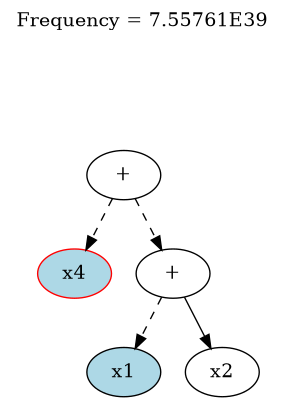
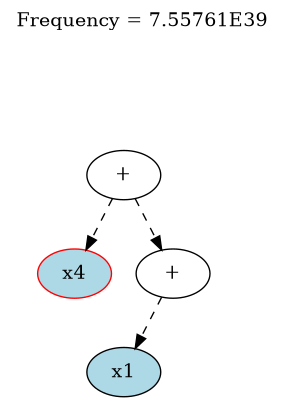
node "x2": removed
